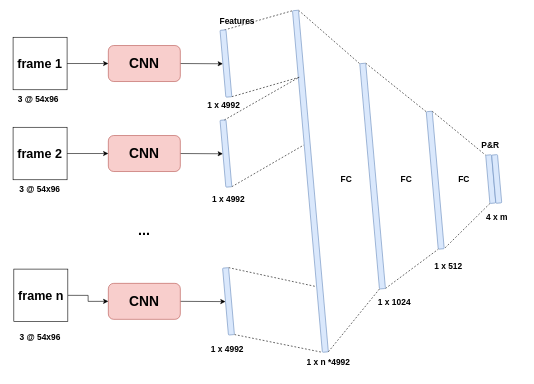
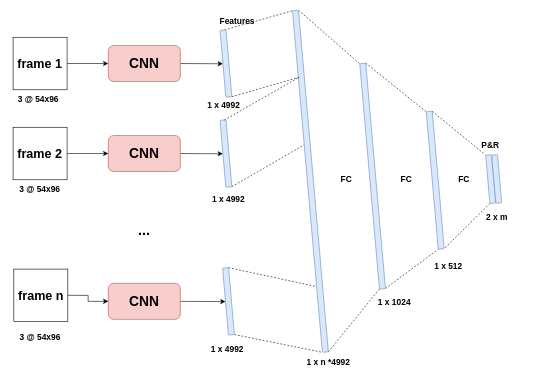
node "4 x m": label "4 x m" -> "2 x m"
